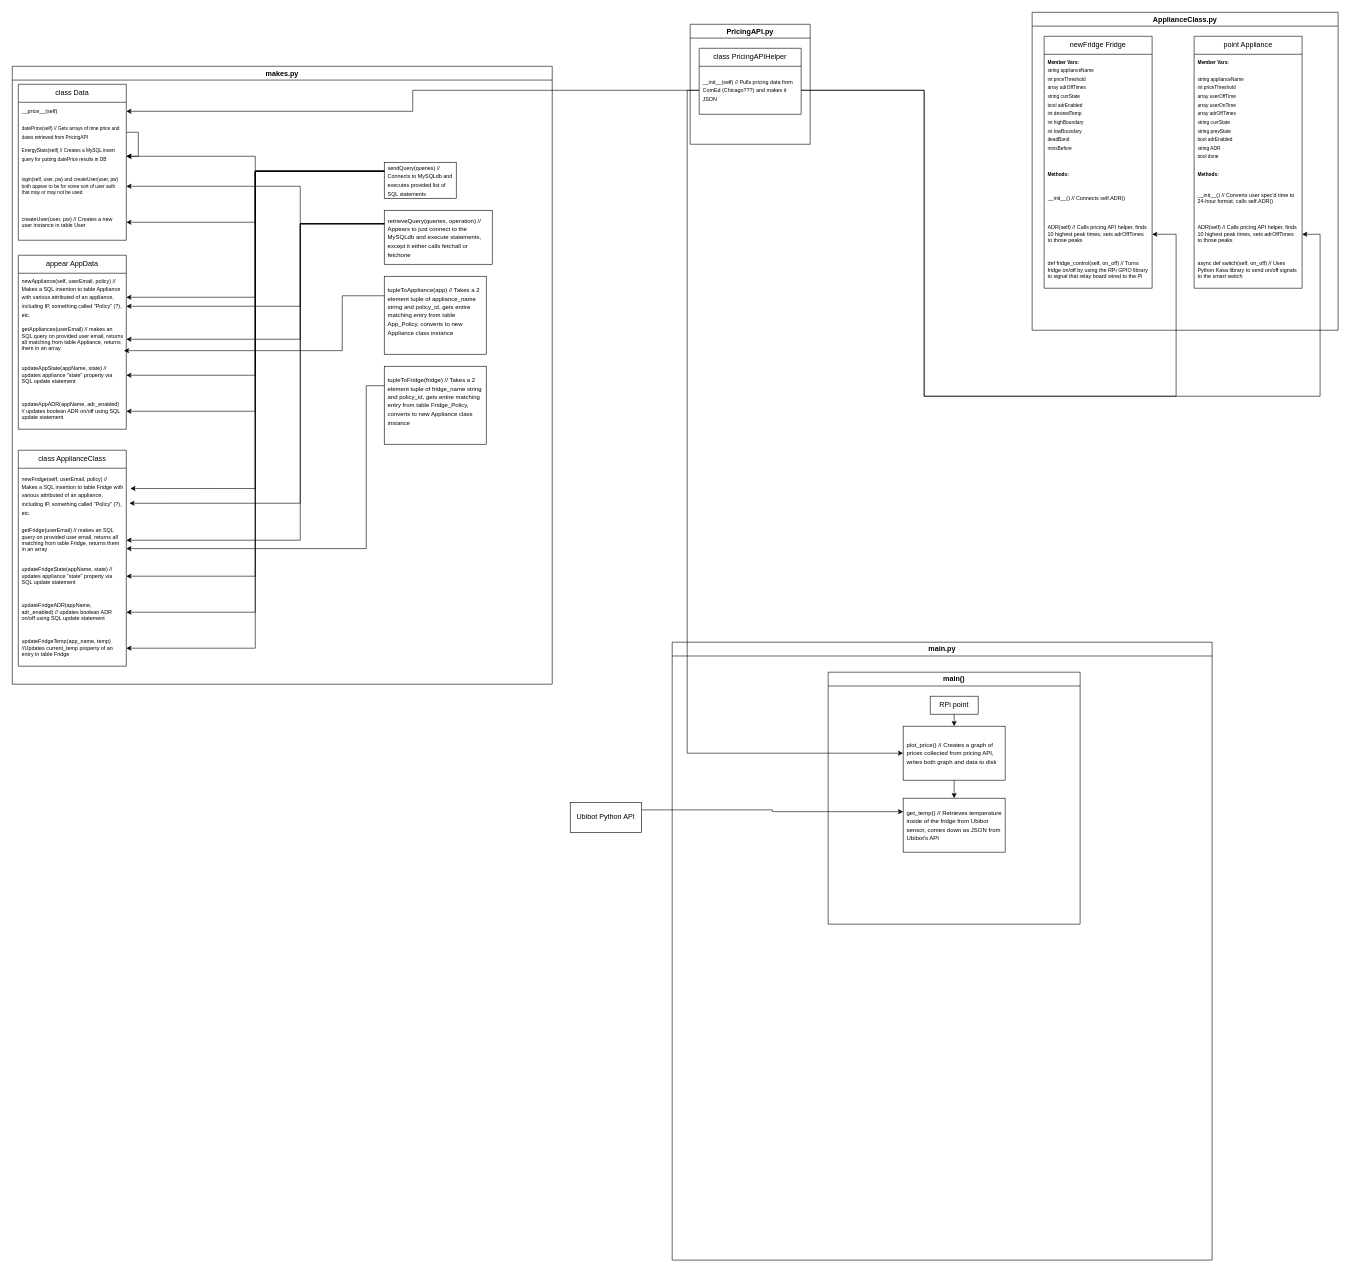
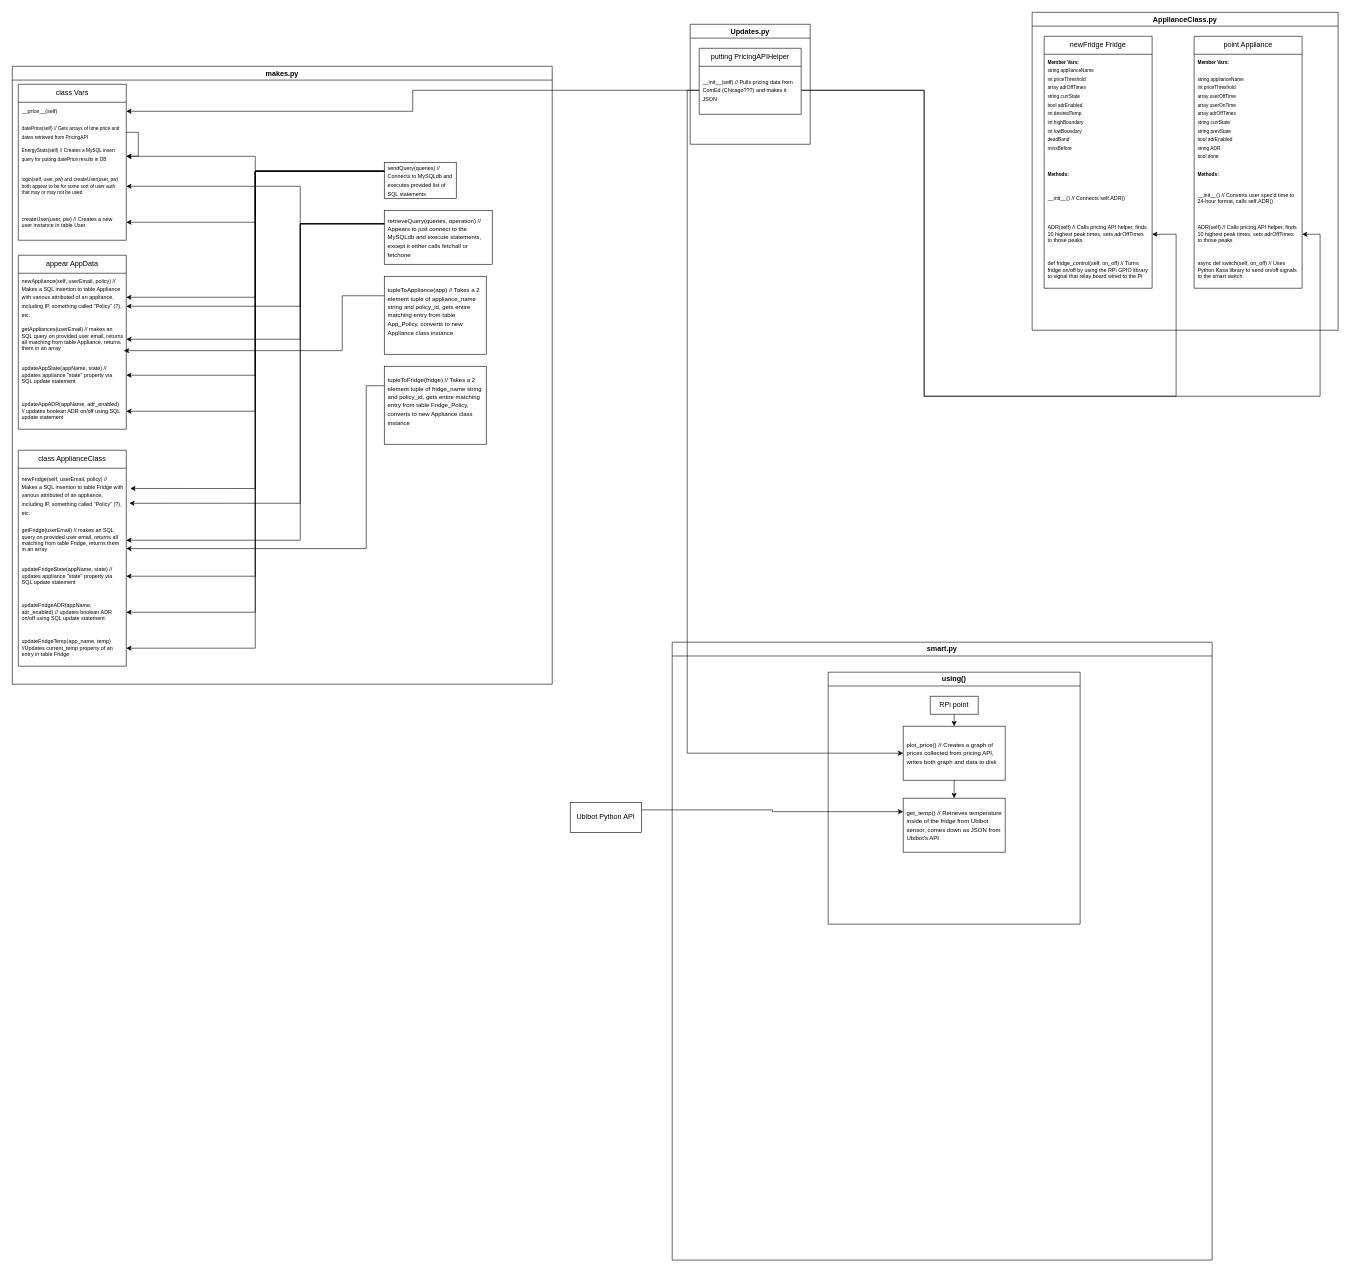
node "PricingAPI.py": label "PricingAPI.py" -> "Updates.py"
node "class PricingAPIHelper": label "class PricingAPIHelper" -> "putting PricingAPIHelper"
node "class Data": label "class Data" -> "class Vars"
node "main.py": label "main.py" -> "smart.py"
node "main()": label "main()" -> "using()"
